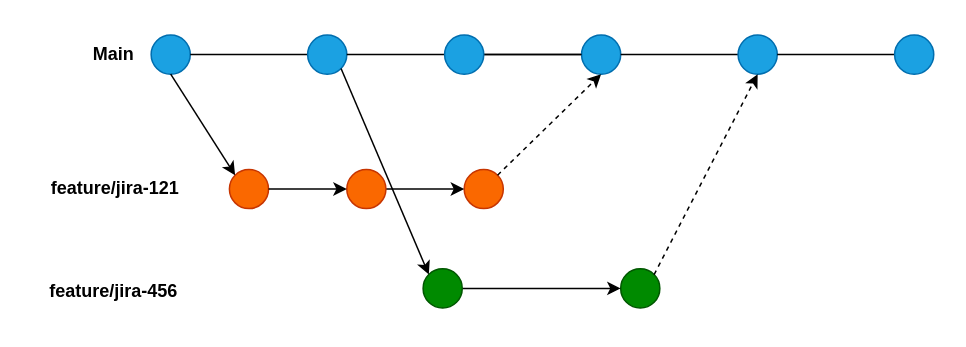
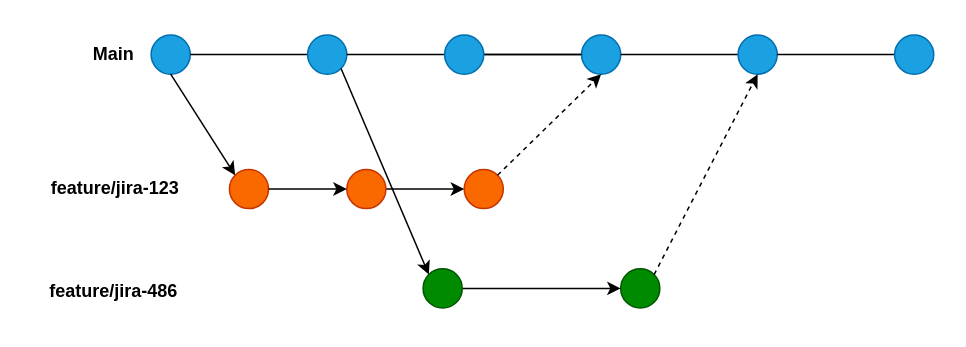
node "feature/jira-121": label "feature/jira-121" -> "feature/jira-123"
node "feature/jira-456": label "feature/jira-456" -> "feature/jira-486"
